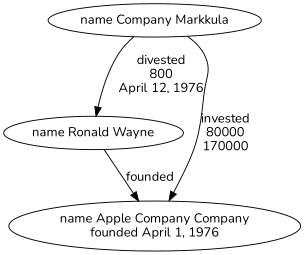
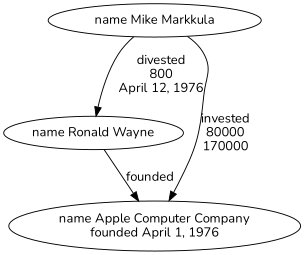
node "name Company Markkula": label "name Company Markkula" -> "name Mike Markkula"
node "name Apple Company Company founded April 1, 1976": label "name Apple Company Company founded April 1, 1976" -> "name Apple Computer Company founded April 1, 1976"
